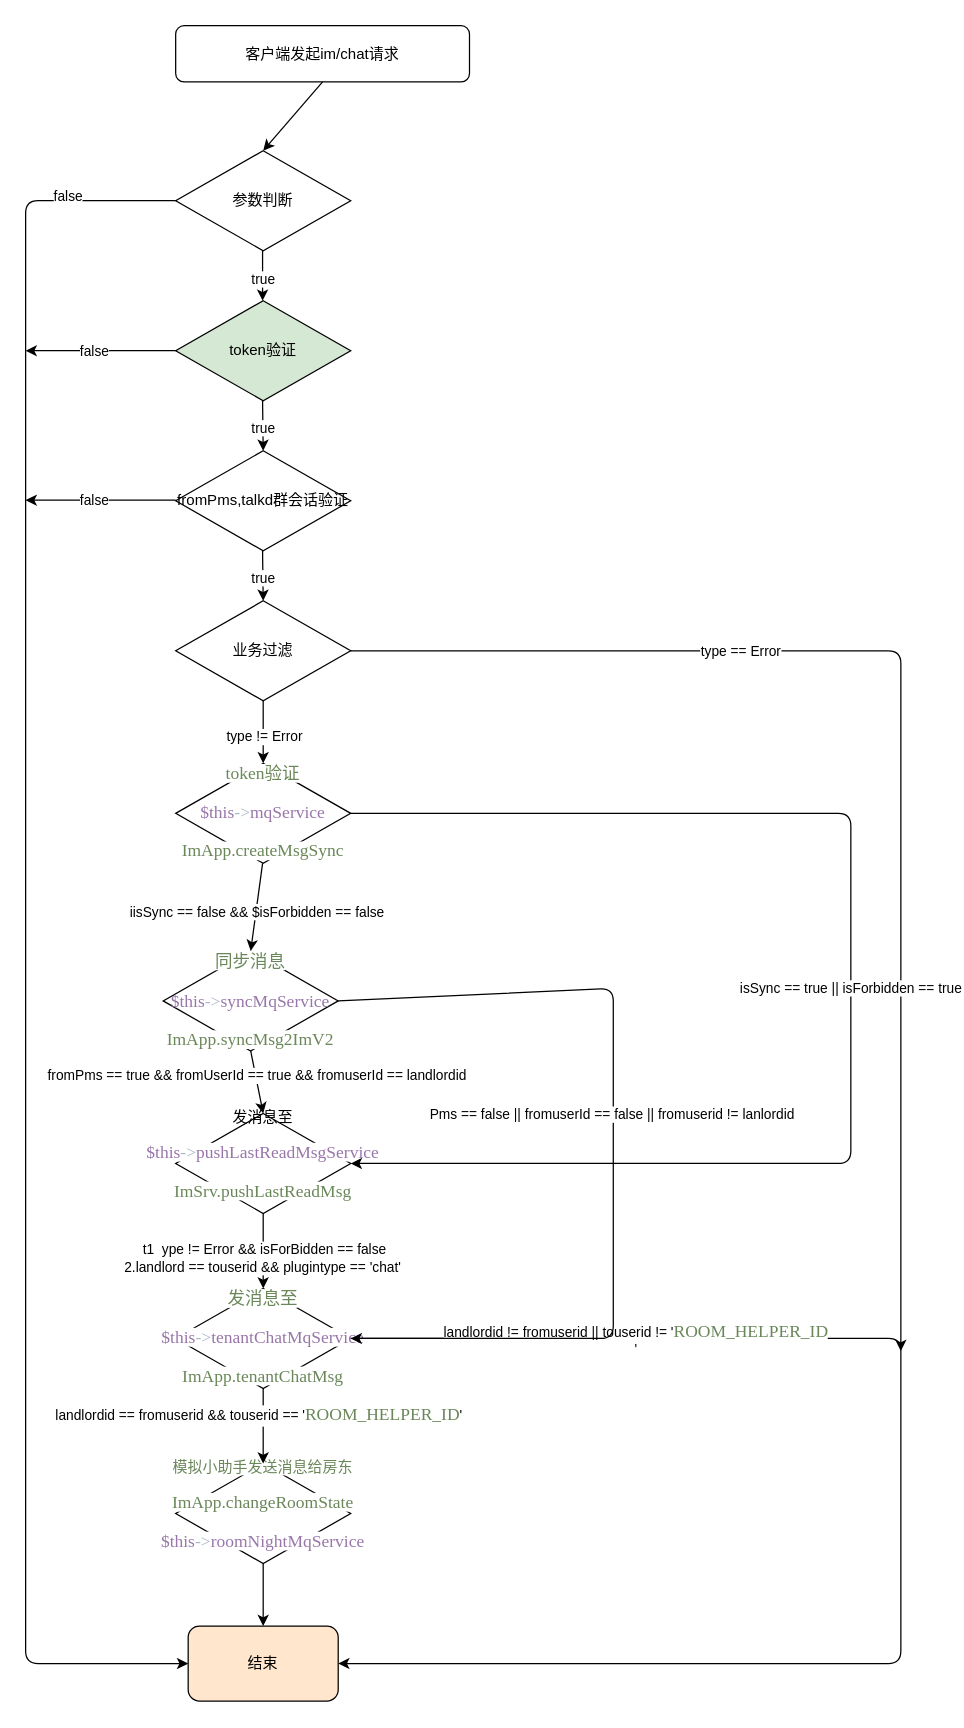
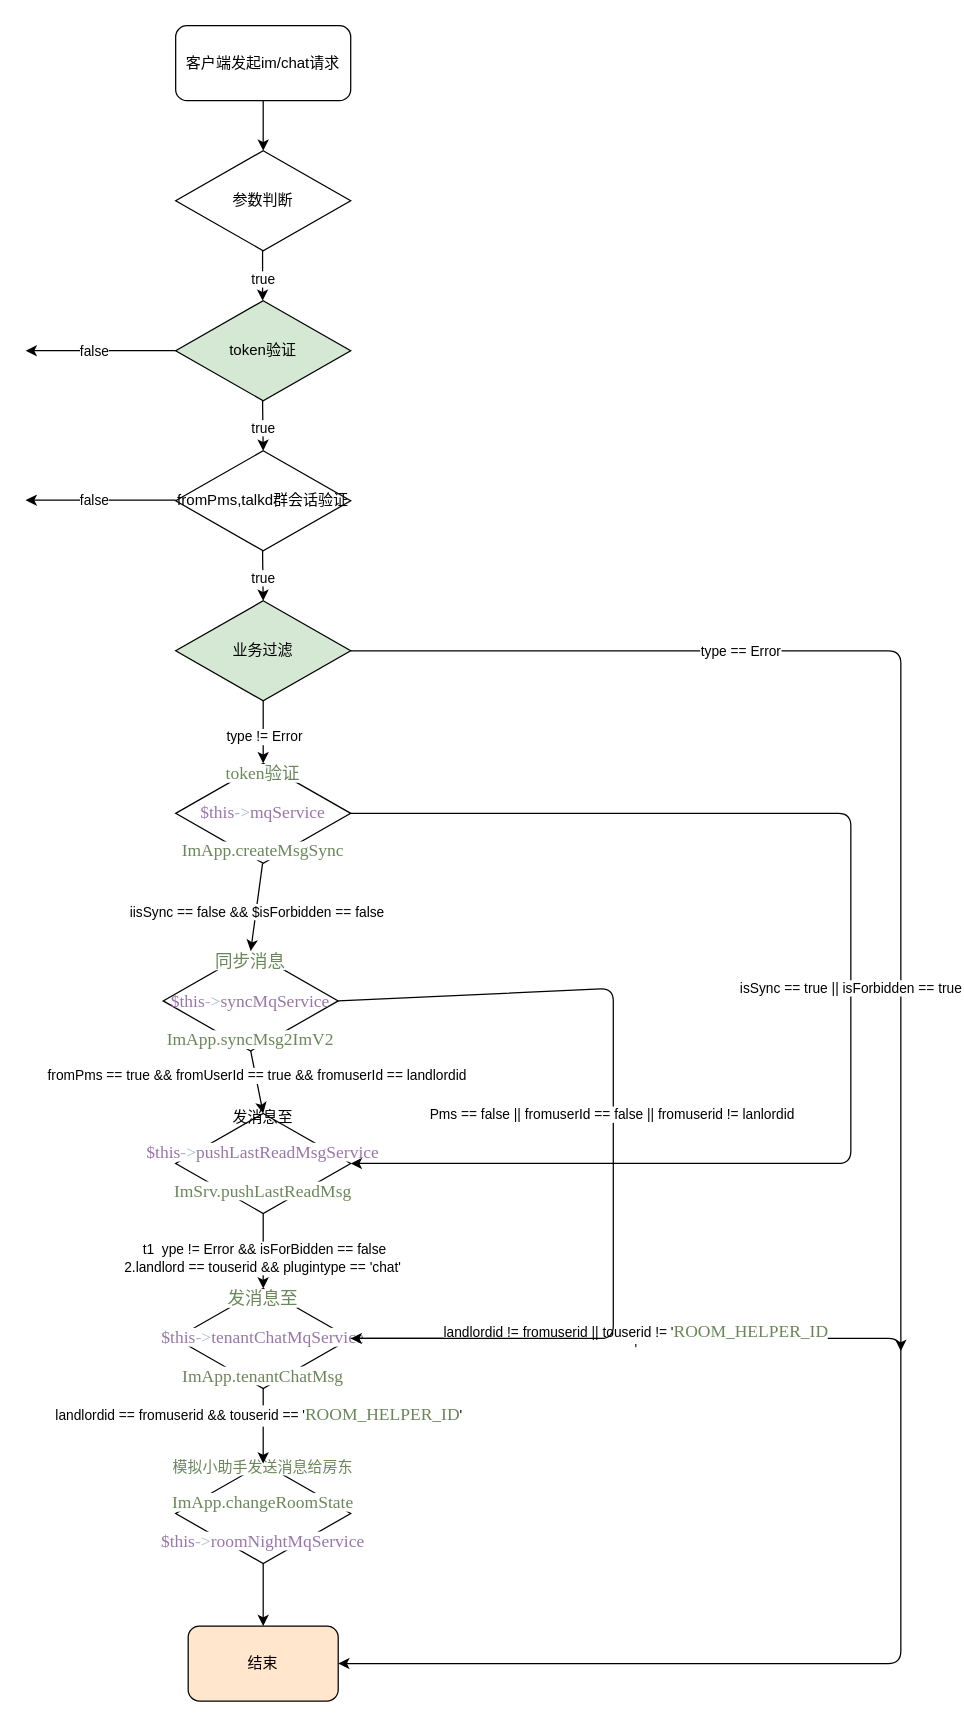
node "客户端发起im/chat请求": size 294x56 -> 175x75
node "业务过滤": fillcolor #ffffff -> #d5e8d4
edge "参数判断" -> "结束": removed, label "false"
